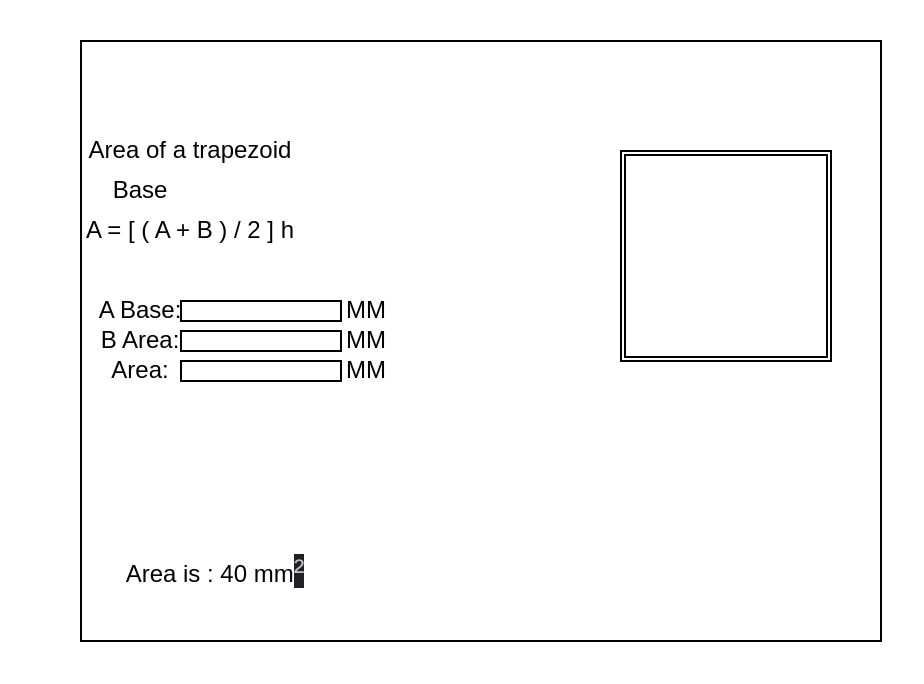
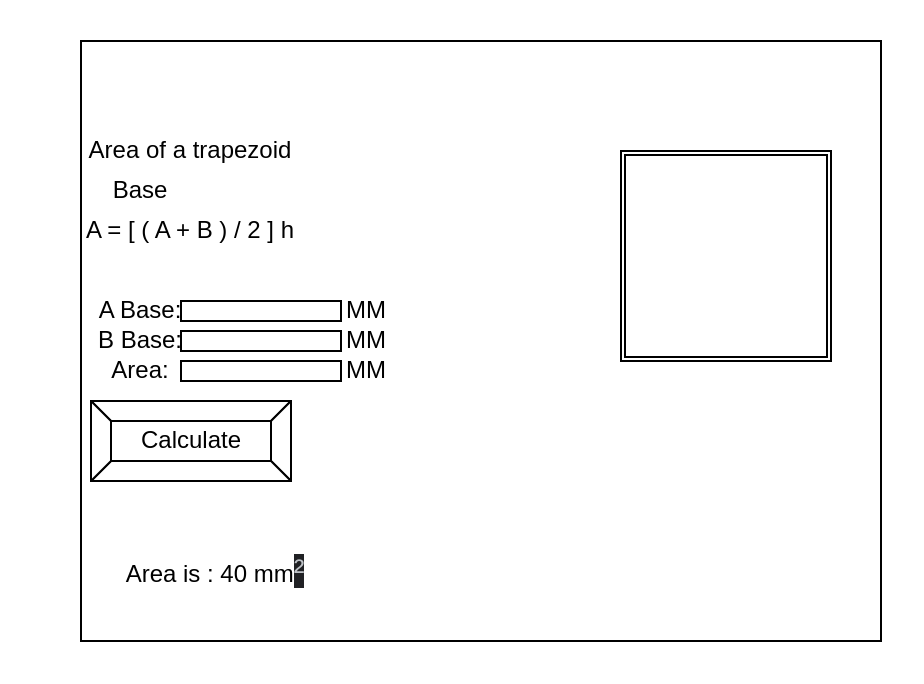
node "B Area:": label "B Area:" -> "B Base:"
node "Calculate": added
